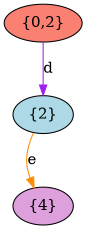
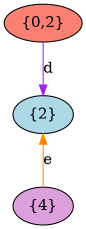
edge "{2}" -> "{4}": reversed
